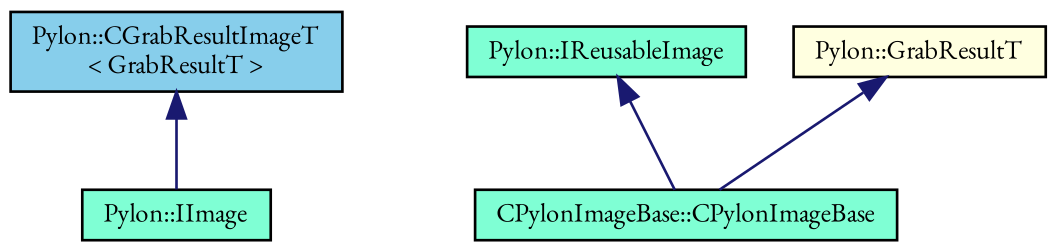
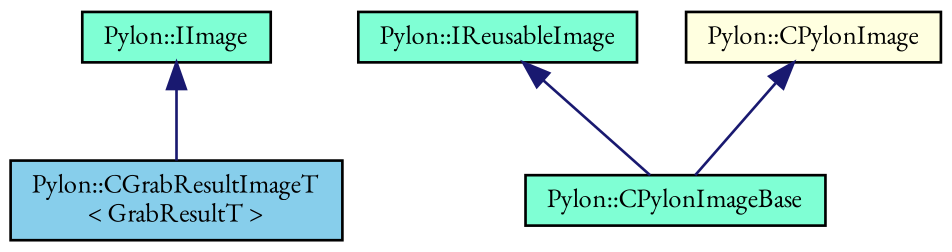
node "Pylon::GrabResultT": label "Pylon::GrabResultT" -> "Pylon::CPylonImage"
edge "Pylon::IImage" -> "Pylon::CGrabResultImageT < GrabResultT >": reversed
node "CPylonImageBase::CPylonImageBase": label "CPylonImageBase::CPylonImageBase" -> "Pylon::CPylonImageBase"
